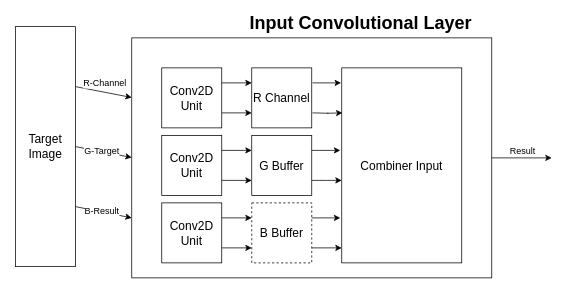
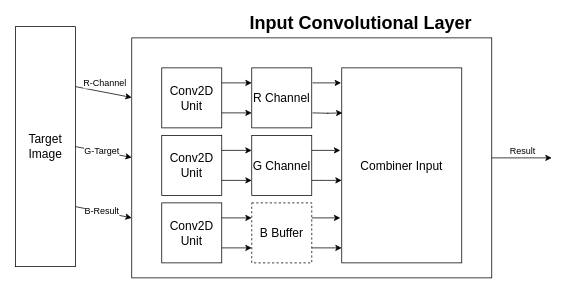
node "G Buffer": label "G Buffer" -> "G Channel"
